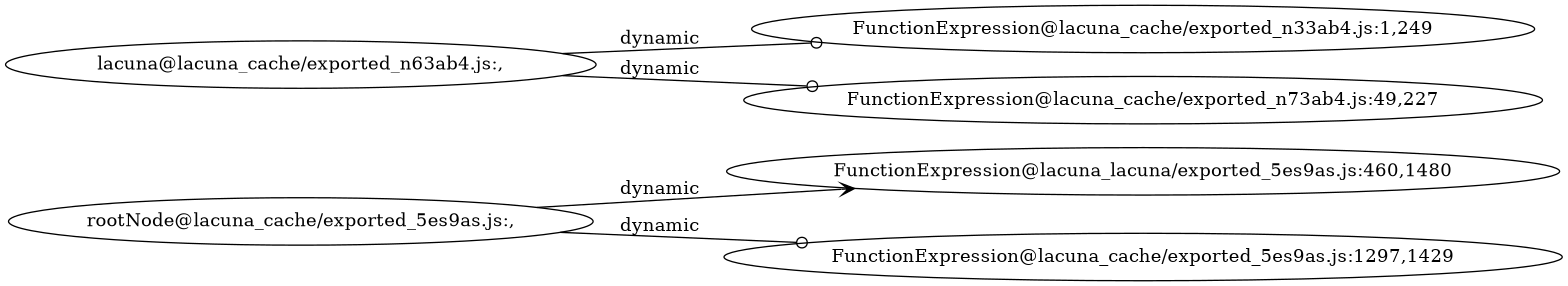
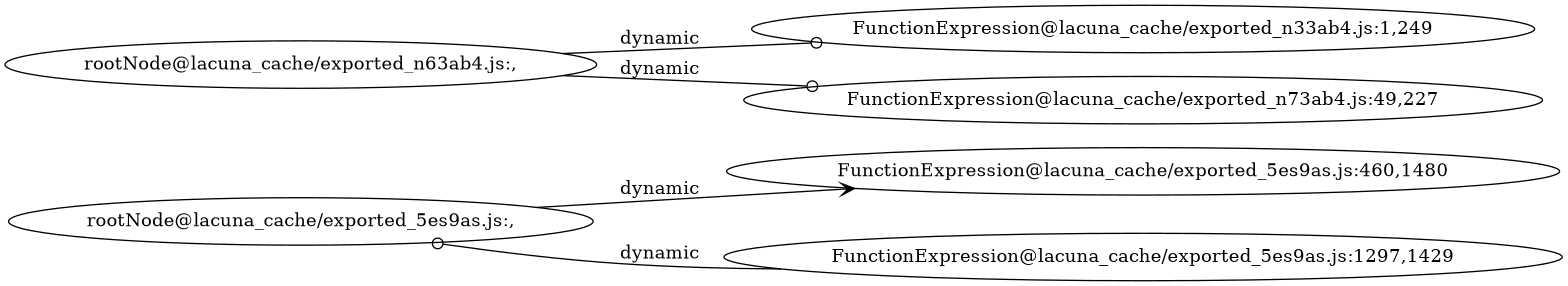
node "lacuna@lacuna_cache/exported_n63ab4.js:,": label "lacuna@lacuna_cache/exported_n63ab4.js:," -> "rootNode@lacuna_cache/exported_n63ab4.js:,"
node "FunctionExpression@lacuna_lacuna/exported_5es9as.js:460,1480": label "FunctionExpression@lacuna_lacuna/exported_5es9as.js:460,1480" -> "FunctionExpression@lacuna_cache/exported_5es9as.js:460,1480"
edge "rootNode@lacuna_cache/exported_5es9as.js:," -> "FunctionExpression@lacuna_cache/exported_5es9as.js:1297,1429": reversed
